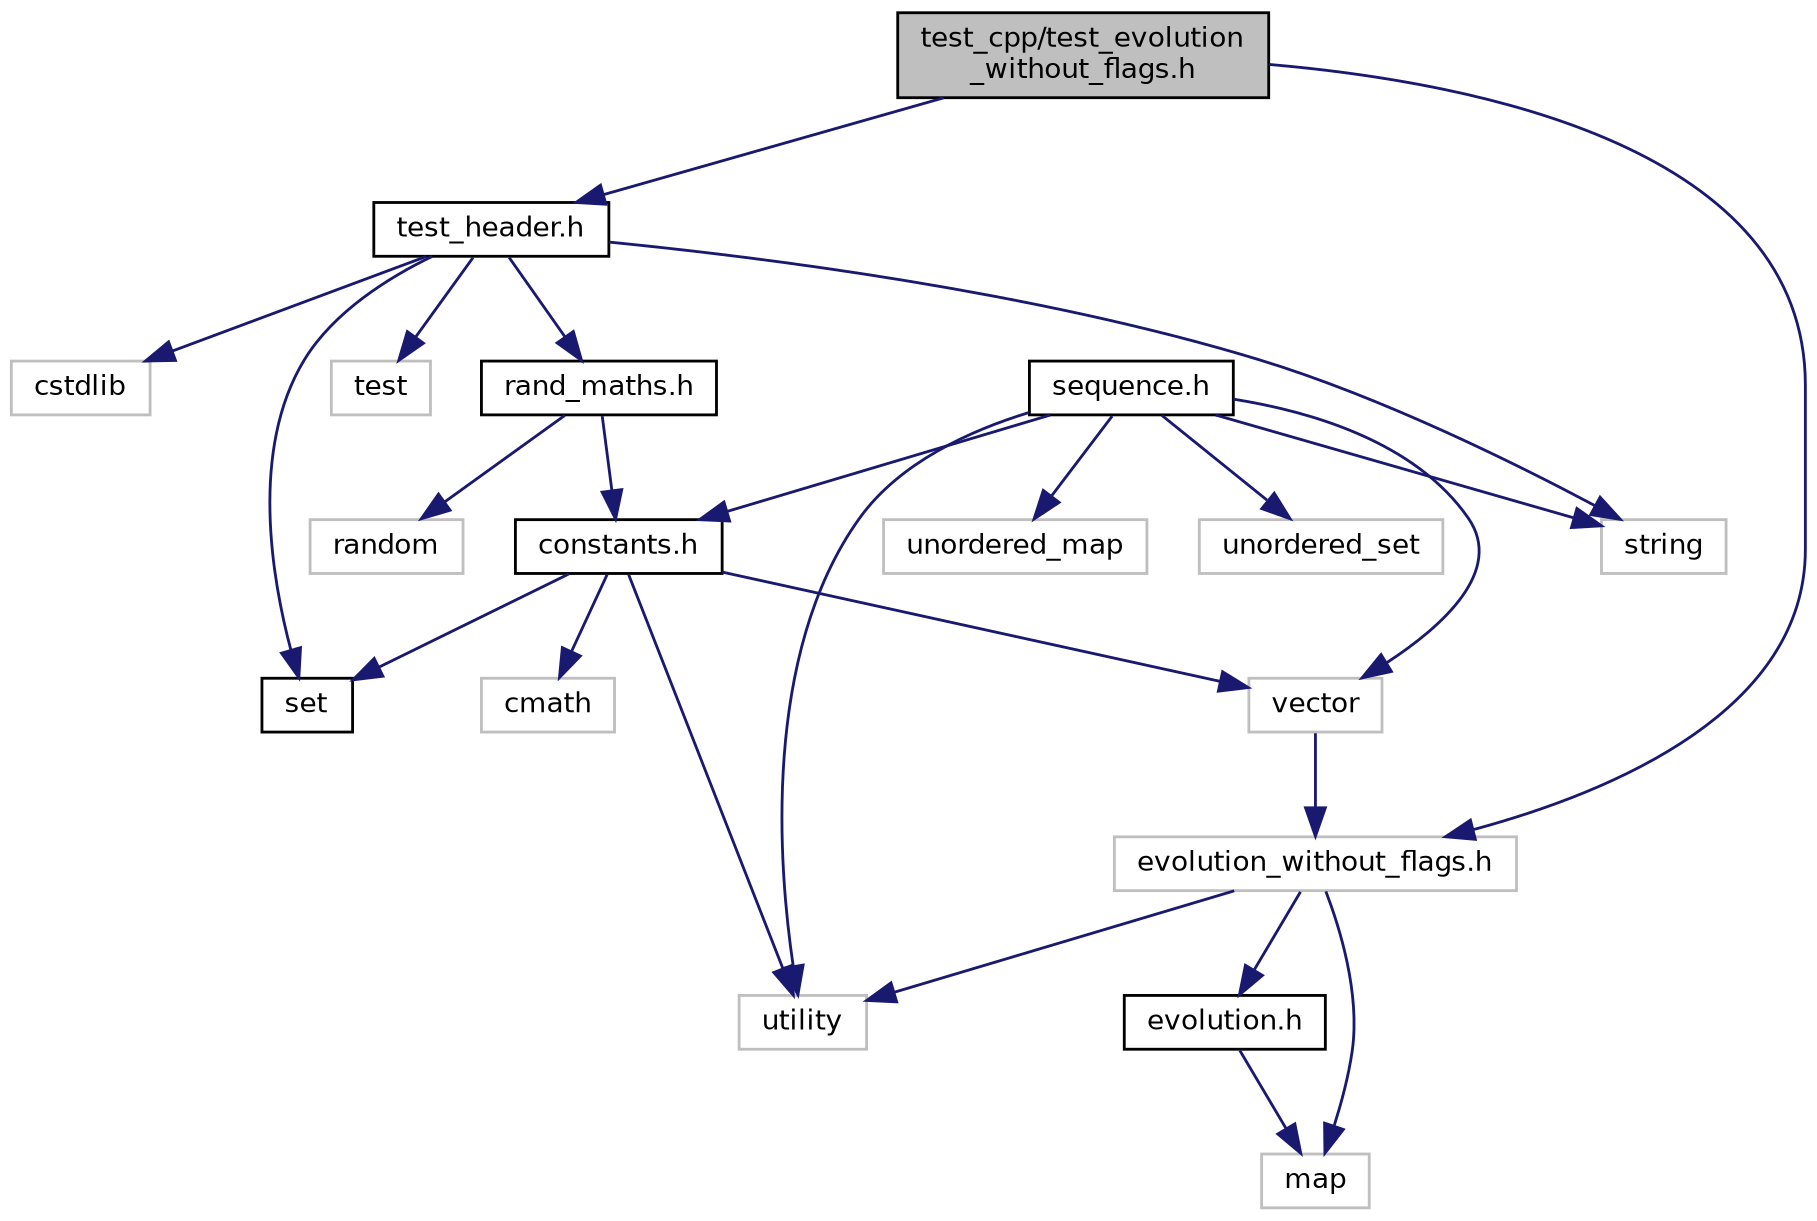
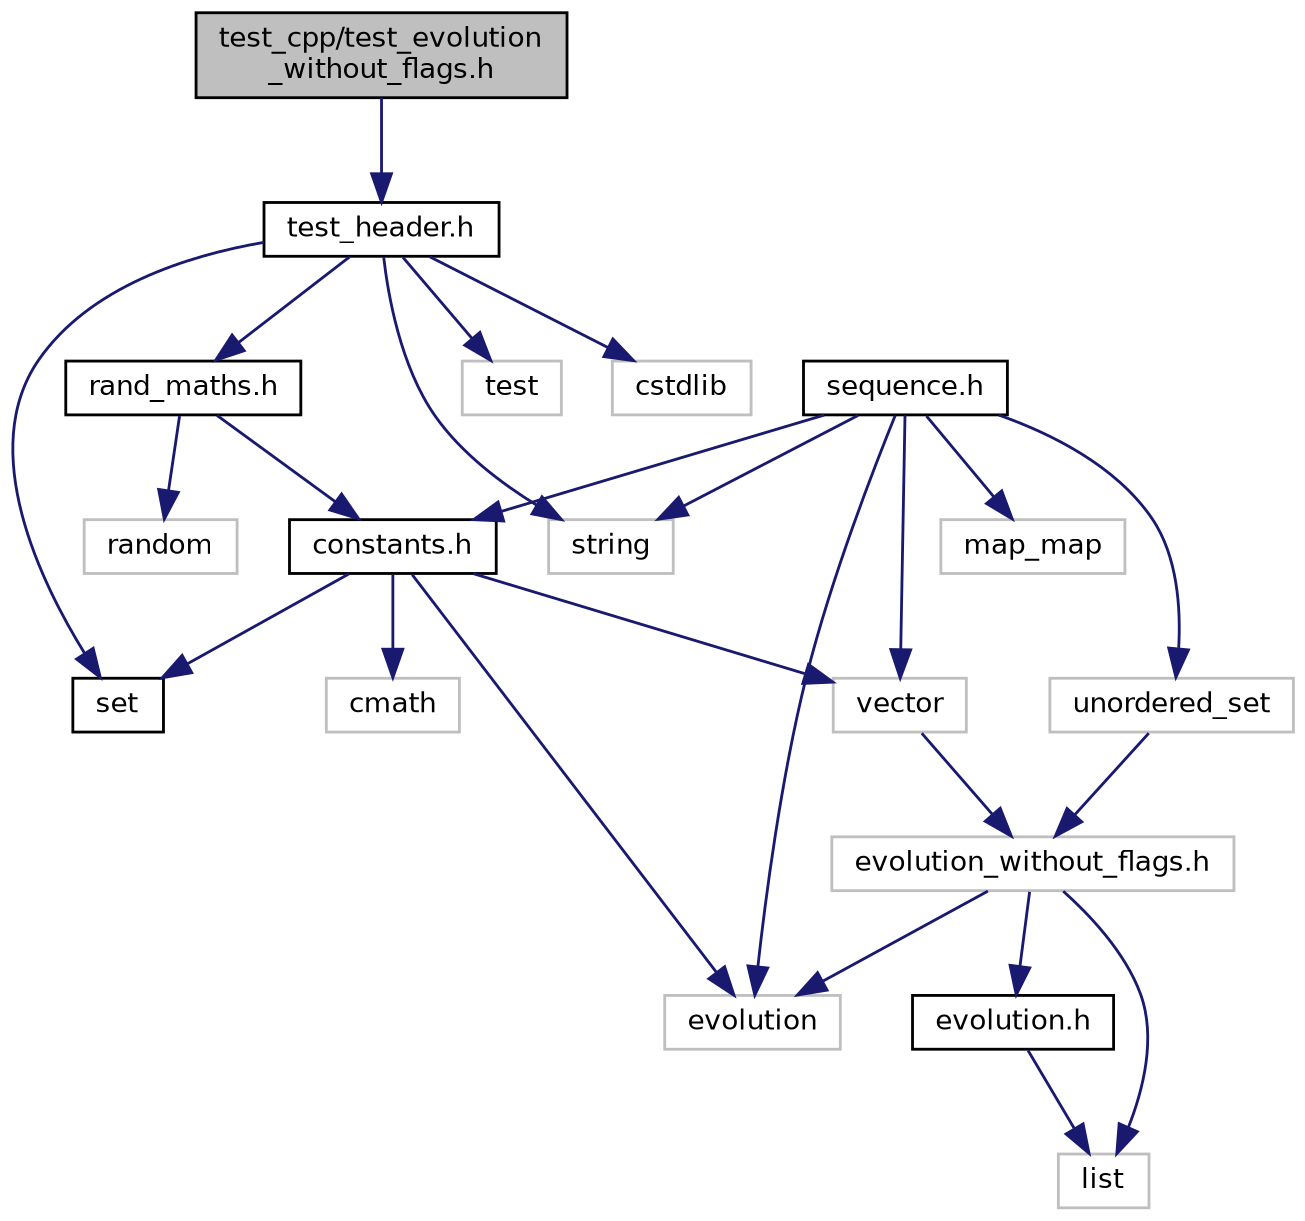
edge "test_cpp/test_evolution _without_flags.h" -> "evolution_without_flags.h": now "unordered_set" -> "evolution_without_flags.h"
node "unordered_map": label "unordered_map" -> "map_map"
node "utility": label "utility" -> "evolution"
node "map": label "map" -> "list"
